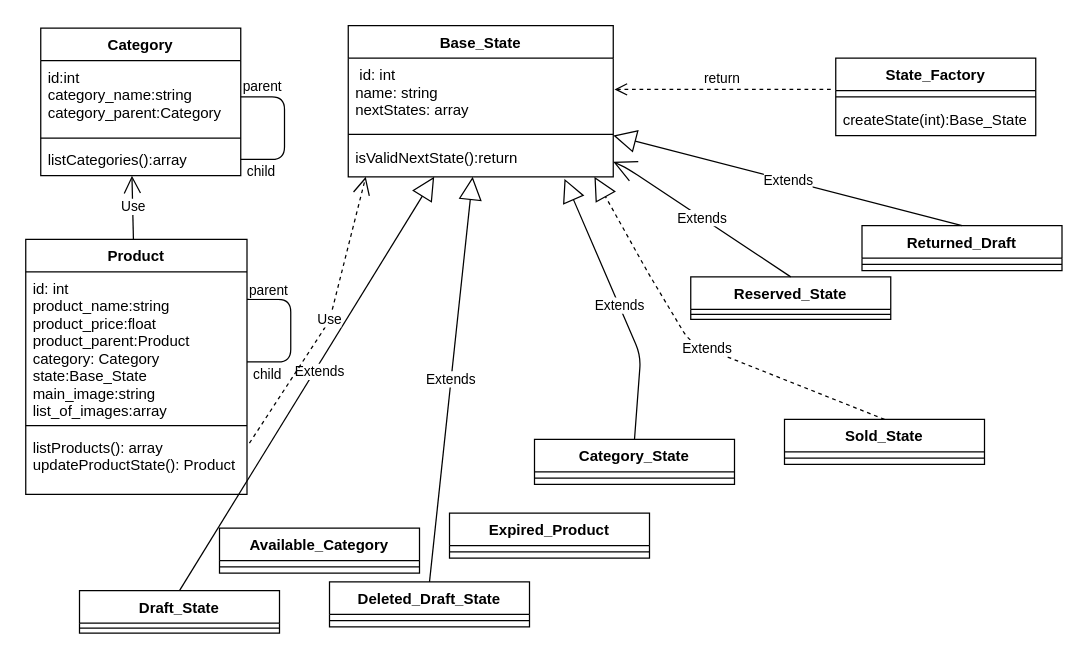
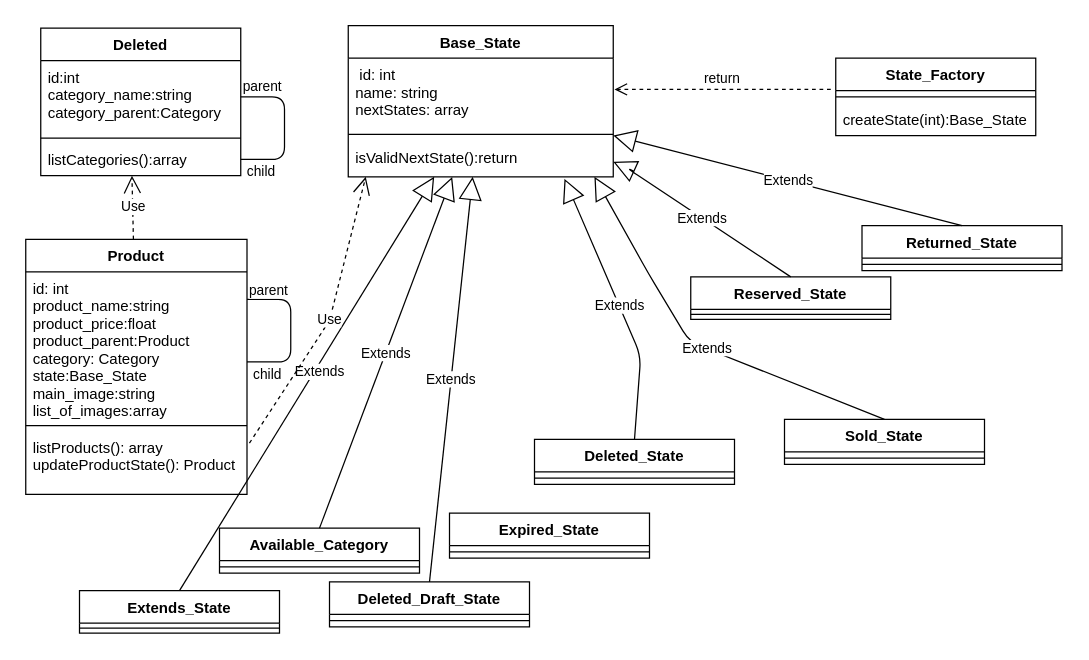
node "Category": label "Category" -> "Deleted"
edge "Reserved_State" -> "Base_State": arrowhead open -> block
edge "Product" -> "listCategories():array": style solid -> dashed
node "Returned_Draft": label "Returned_Draft" -> "Returned_State"
edge "Available_Category" -> "Base_State": added, label "Extends"
edge "Sold_State" -> "isValidNextState():return": style dashed -> solid
node "Category_State": label "Category_State" -> "Deleted_State"
node "Expired_Product": label "Expired_Product" -> "Expired_State"
node "Draft_State": label "Draft_State" -> "Extends_State"
